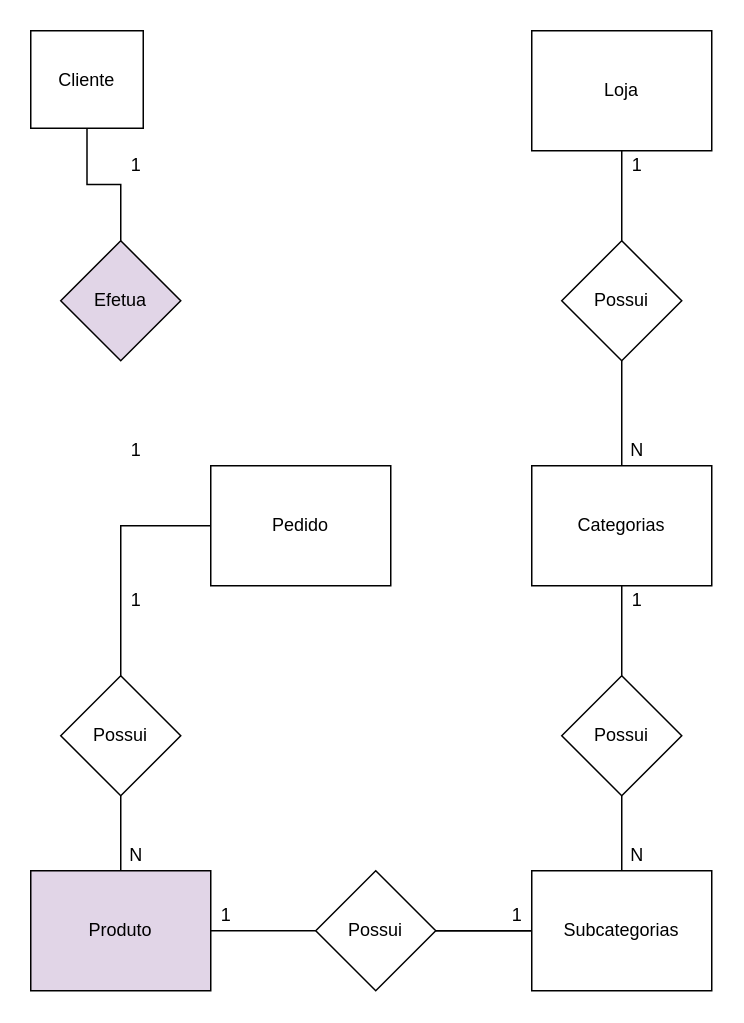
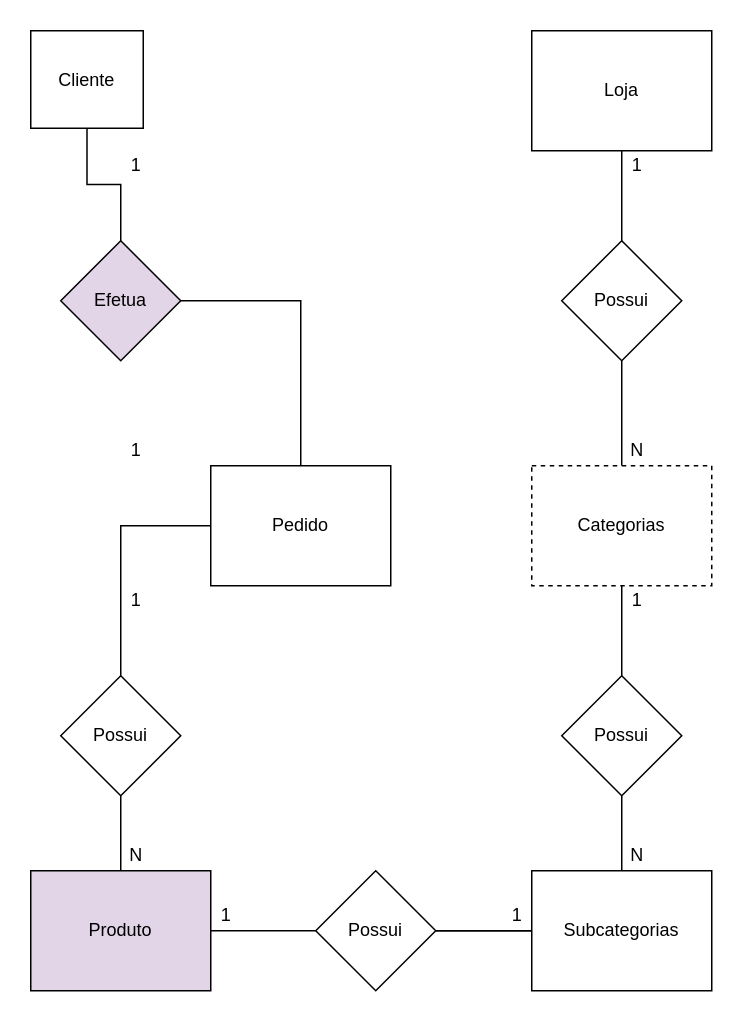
edge "Efetua" -- "Pedido": added
node "Categorias": style solid -> dashed
